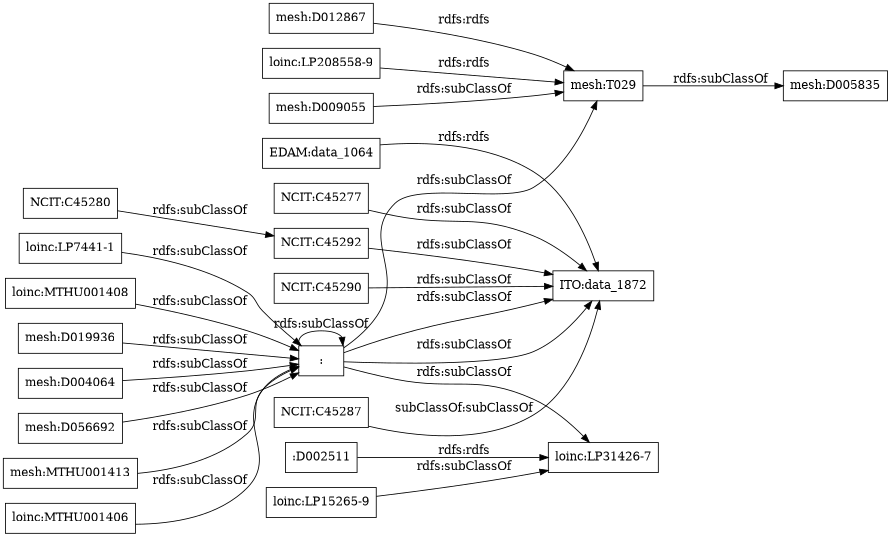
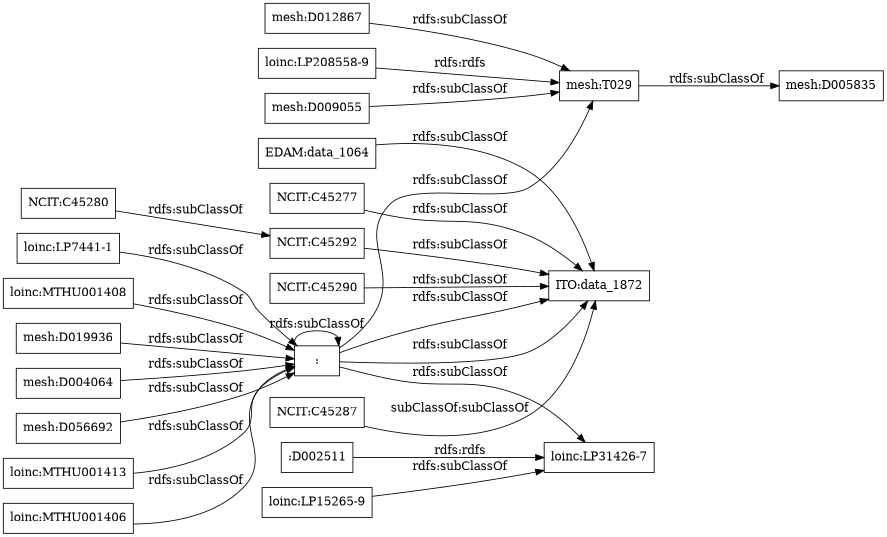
edge "mesh:D012867" -> "mesh:T029": label "rdfs:rdfs" -> "rdfs:subClassOf"
edge "EDAM:data_1064" -> "ITO:data_1872": label "rdfs:rdfs" -> "rdfs:subClassOf"
node "mesh:MTHU001413": label "mesh:MTHU001413" -> "loinc:MTHU001413"
